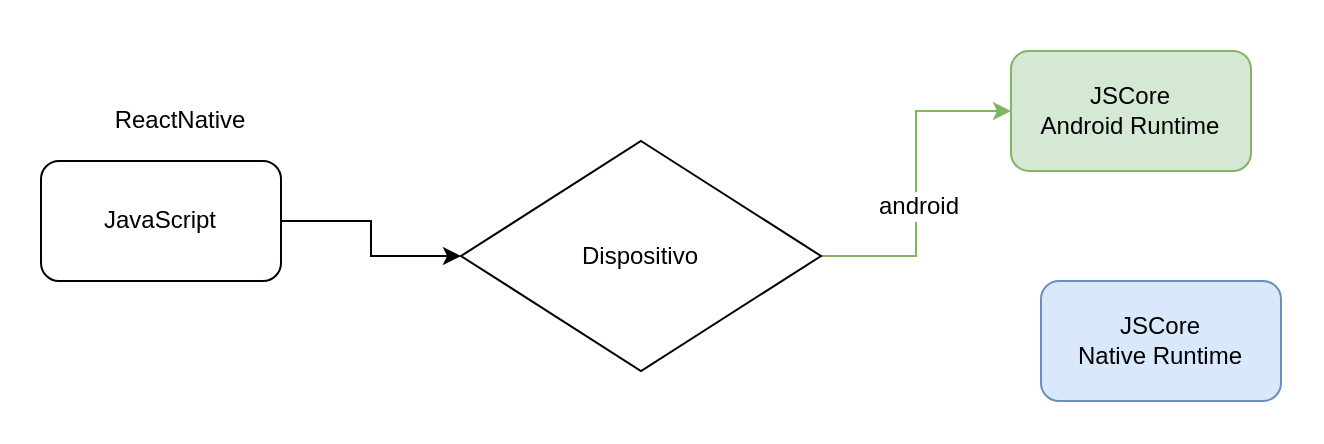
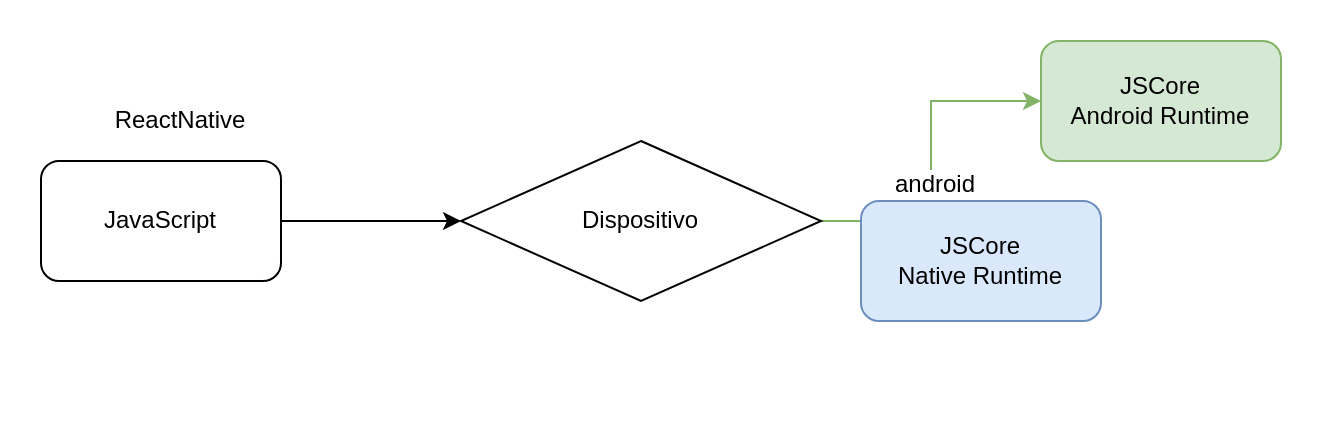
node "JSCore Android Runtime": moved (1131, 111) -> (1161, 101)
node "Dispositivo": size 360x230 -> 360x160
node "JSCore Native Runtime": moved (1161, 341) -> (981, 261)
